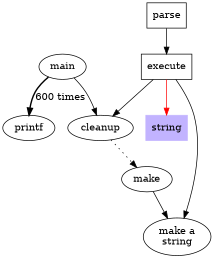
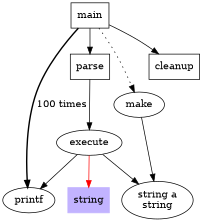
edge "main" -> "parse": added
node "main": shape ellipse -> box
node "execute": shape box -> ellipse
edge "execute" -> "cleanup": now "execute" -> "printf"
edge "main" -> "printf": label "600 times" -> "100 times"
node "cleanup": shape ellipse -> box
edge "cleanup" -> "make": now "main" -> "make"
node "make a string": label "make a string" -> "string a string"
